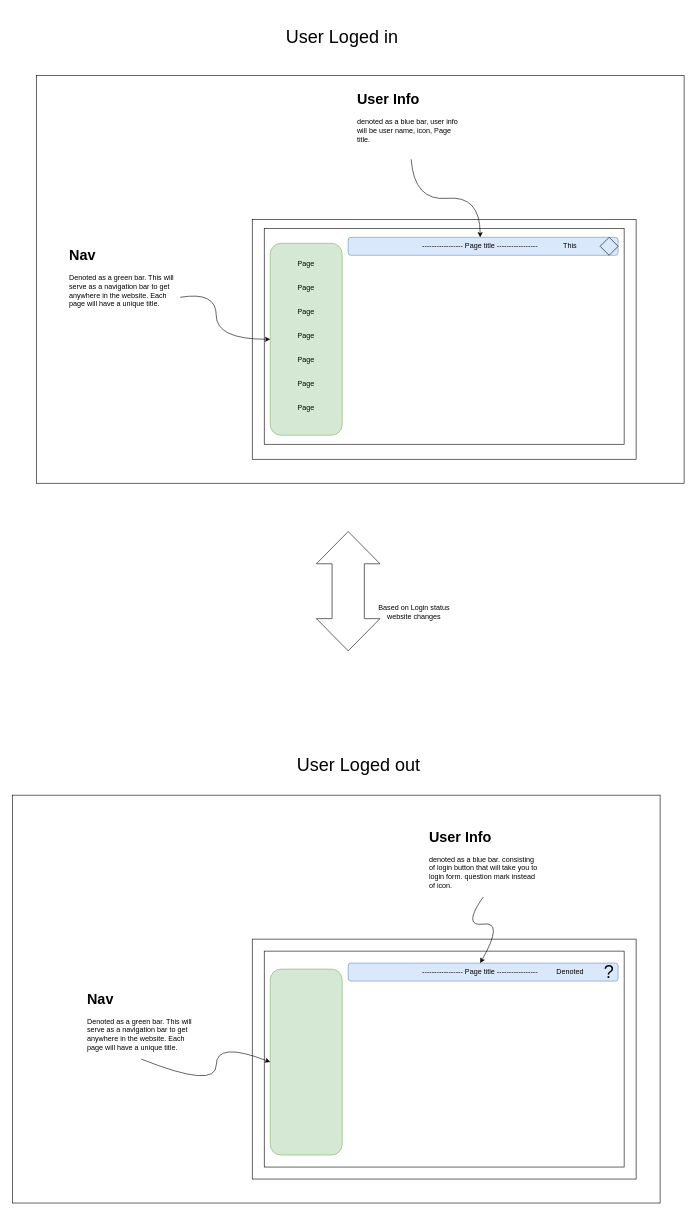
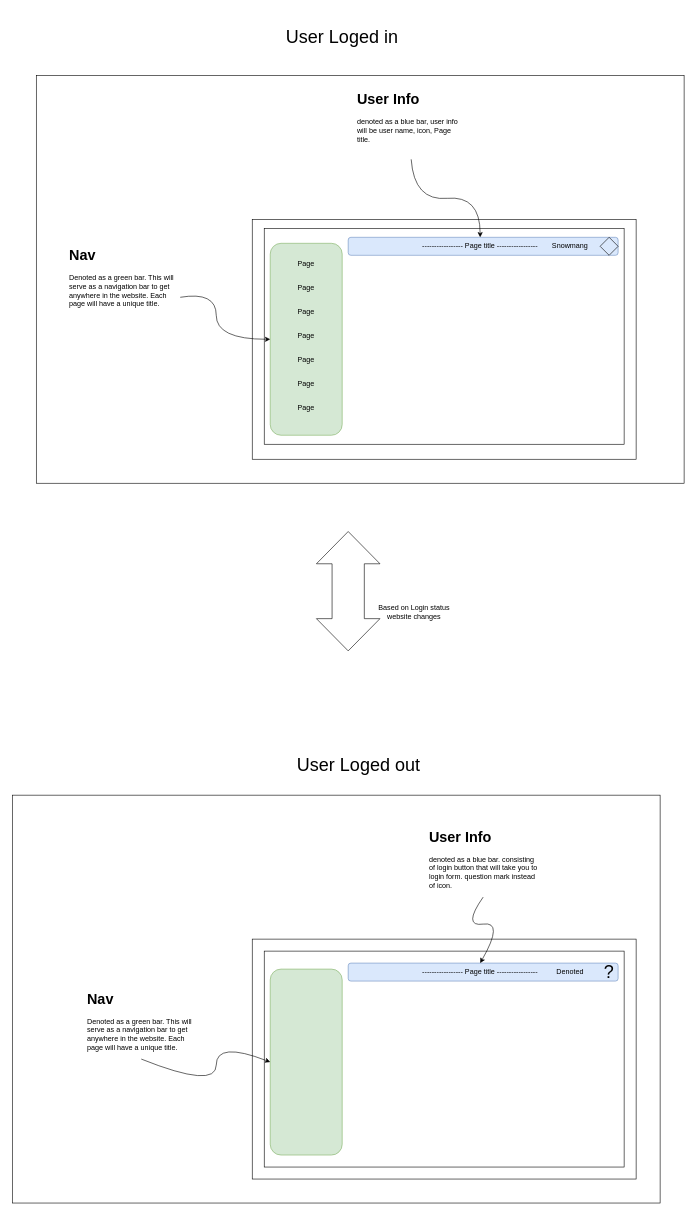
node "This": label "This" -> "Snowmang"
